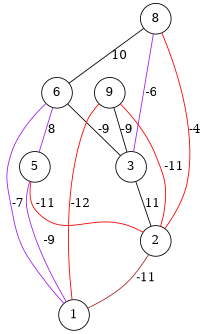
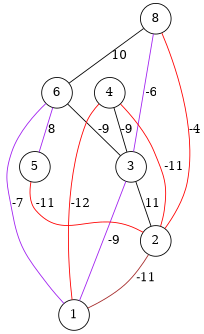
node "9": label "9" -> "4"
edge "5" -- "1": now "3" -- "1"
